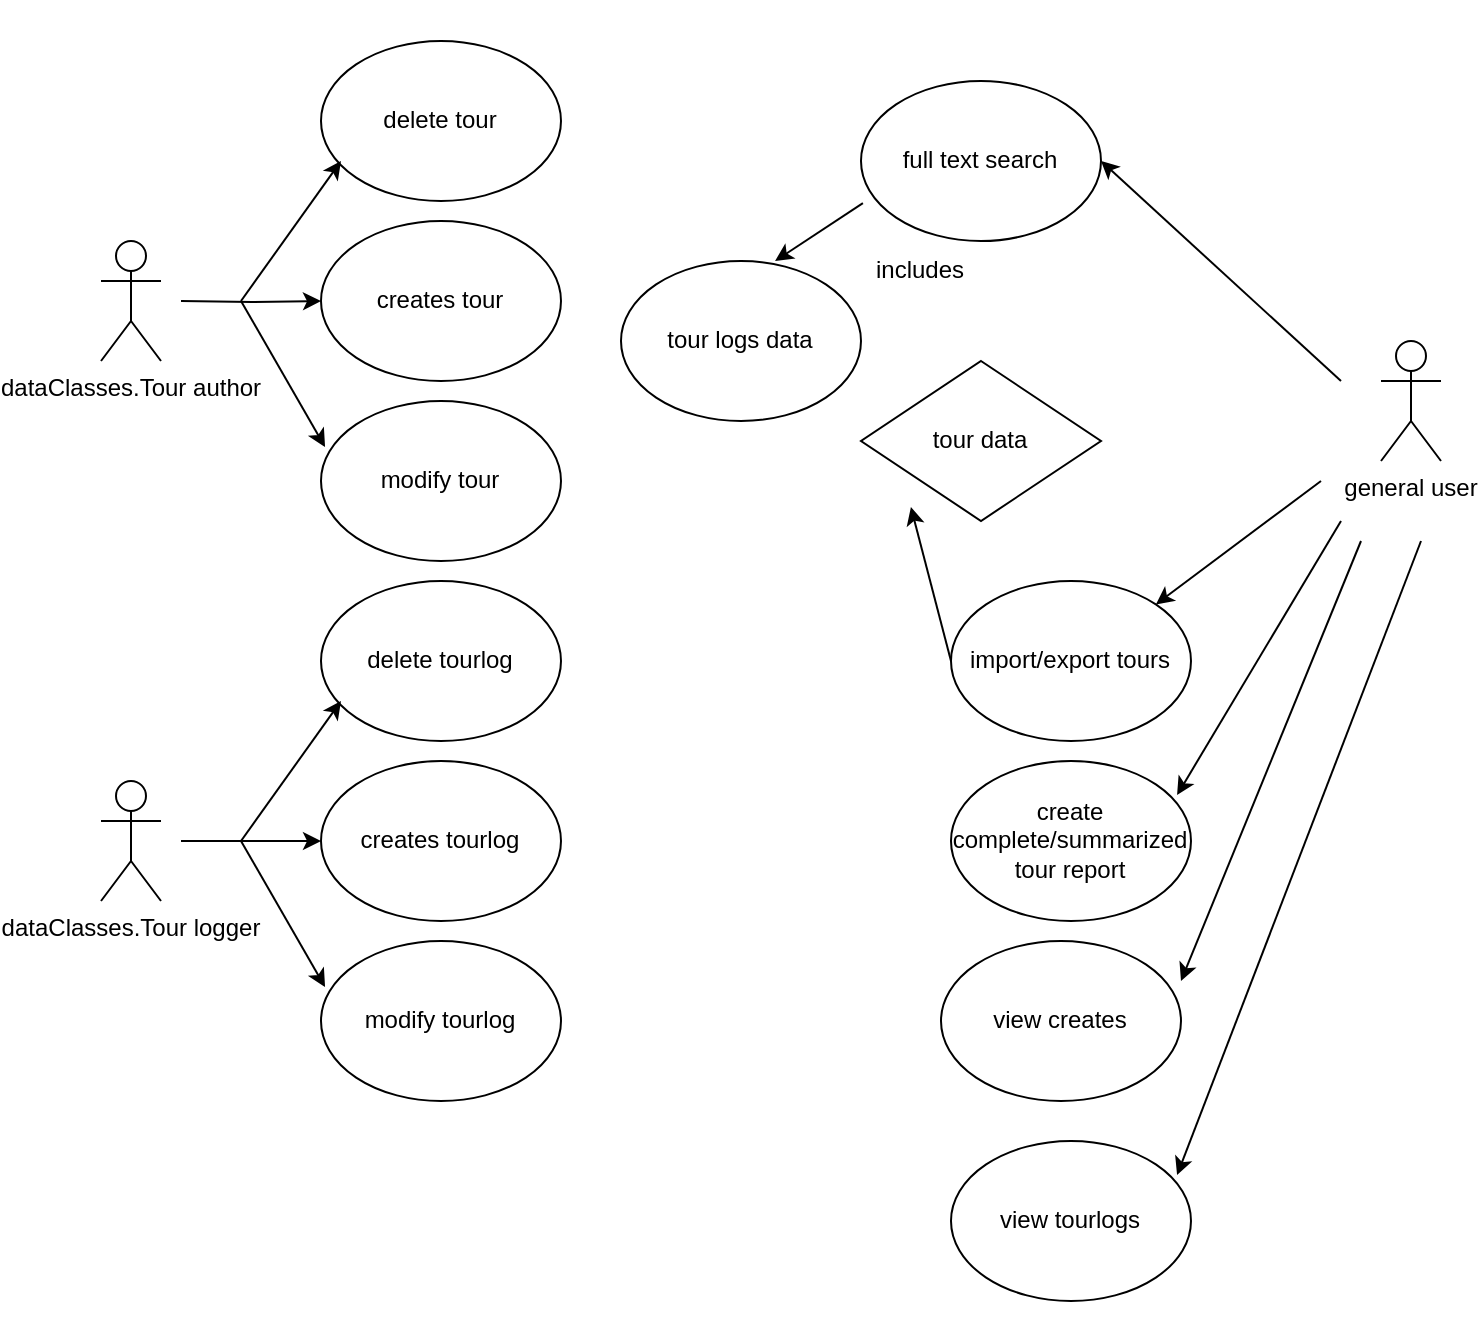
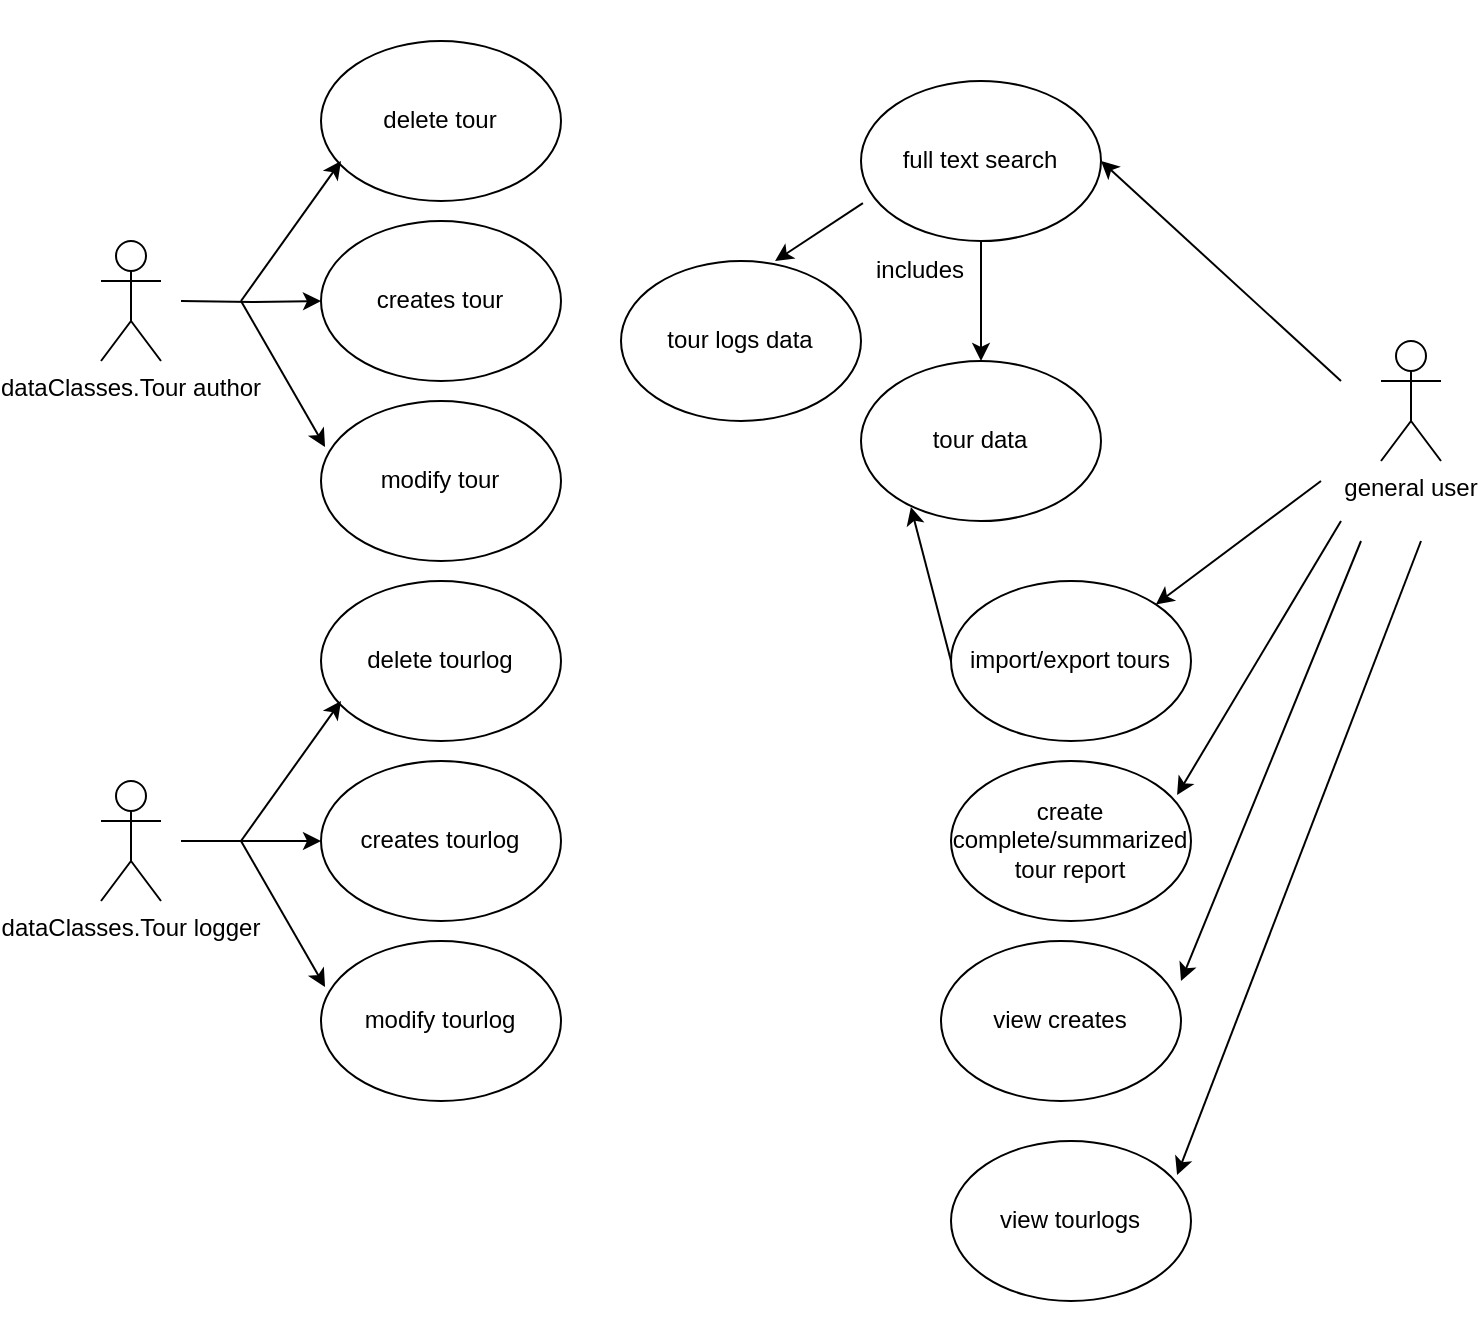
edge "full text search" -> "tour data": added
node "tour data": shape diamond -> ellipse
